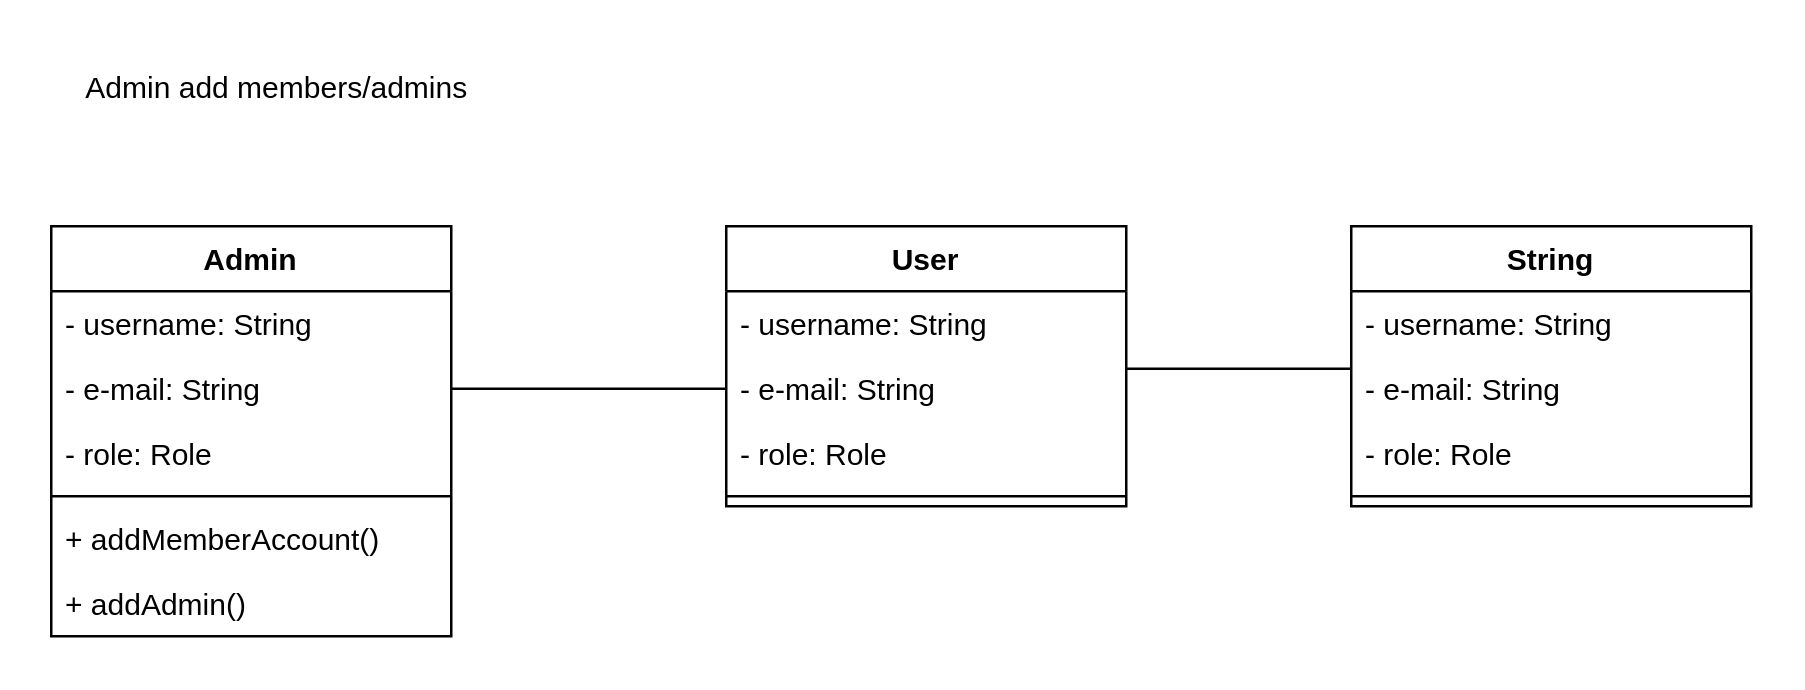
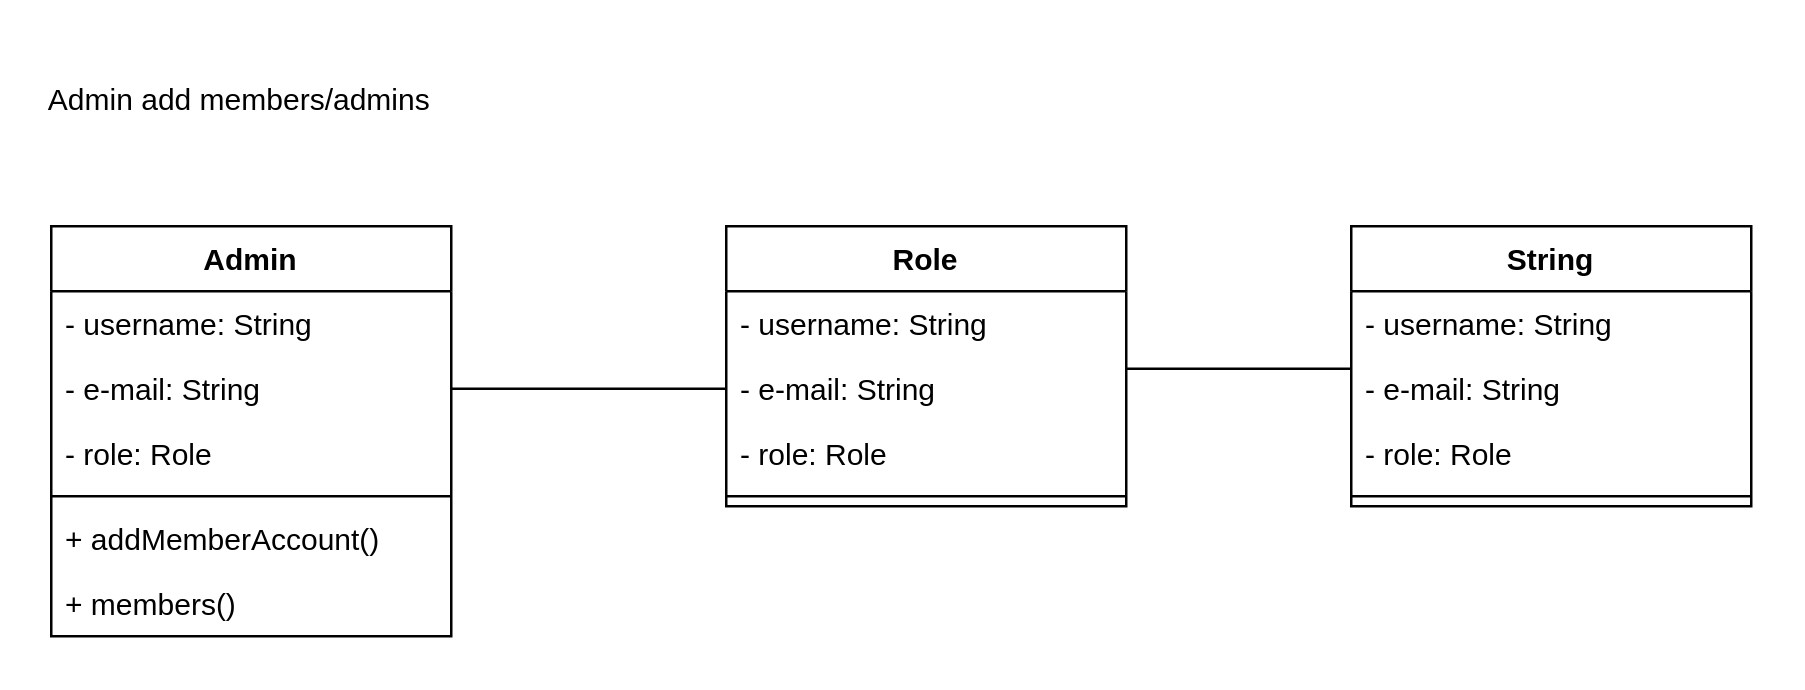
node "Admin add members/admins": moved (276, 89) -> (239, 101)
node "User": label "User" -> "Role"
node "+ addAdmin()": label "+ addAdmin()" -> "+ members()"
